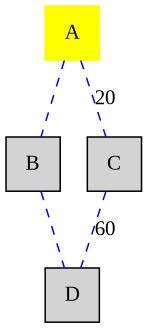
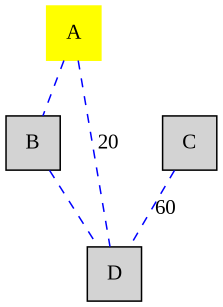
edge "A" -- "C": now "A" -- "D"
